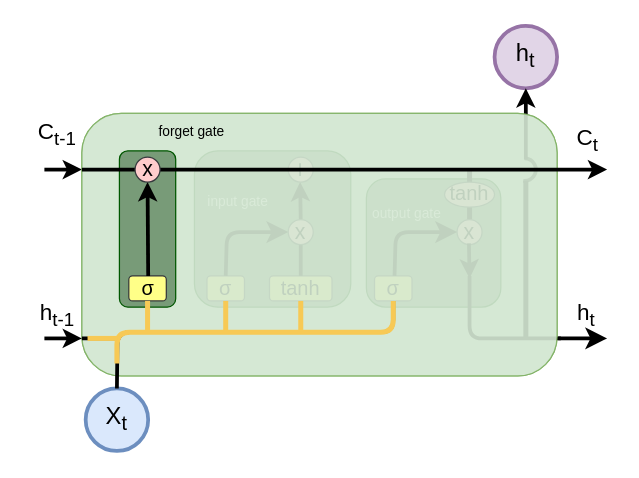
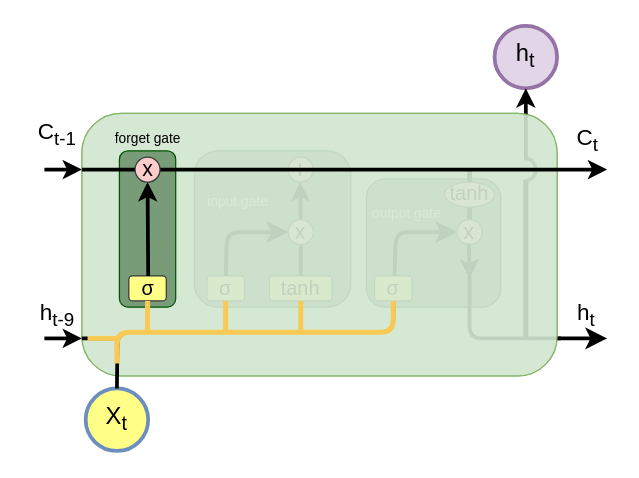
node "forget gate": moved (191, 129) -> (148, 135)
node "ht-1": label "ht-1" -> "ht-9"
node "Xt": fillcolor #dae8fc -> #ffff88
